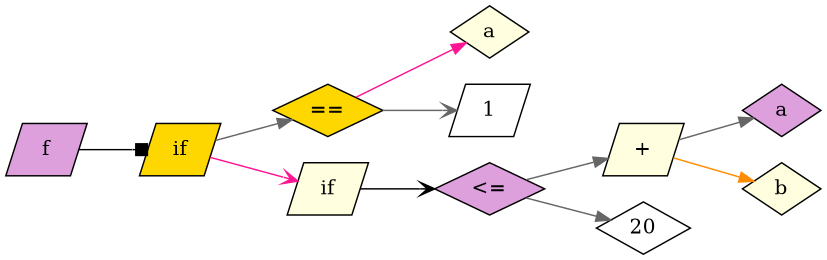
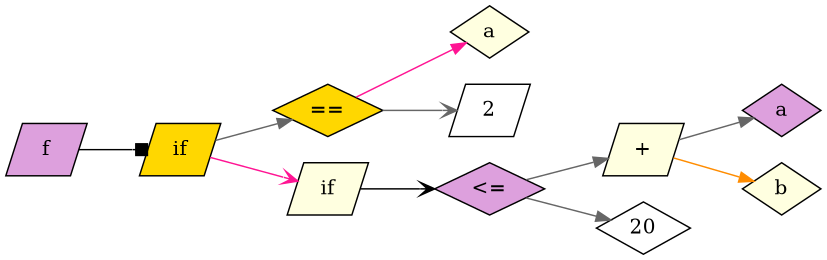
node "1": label "1" -> "2"
